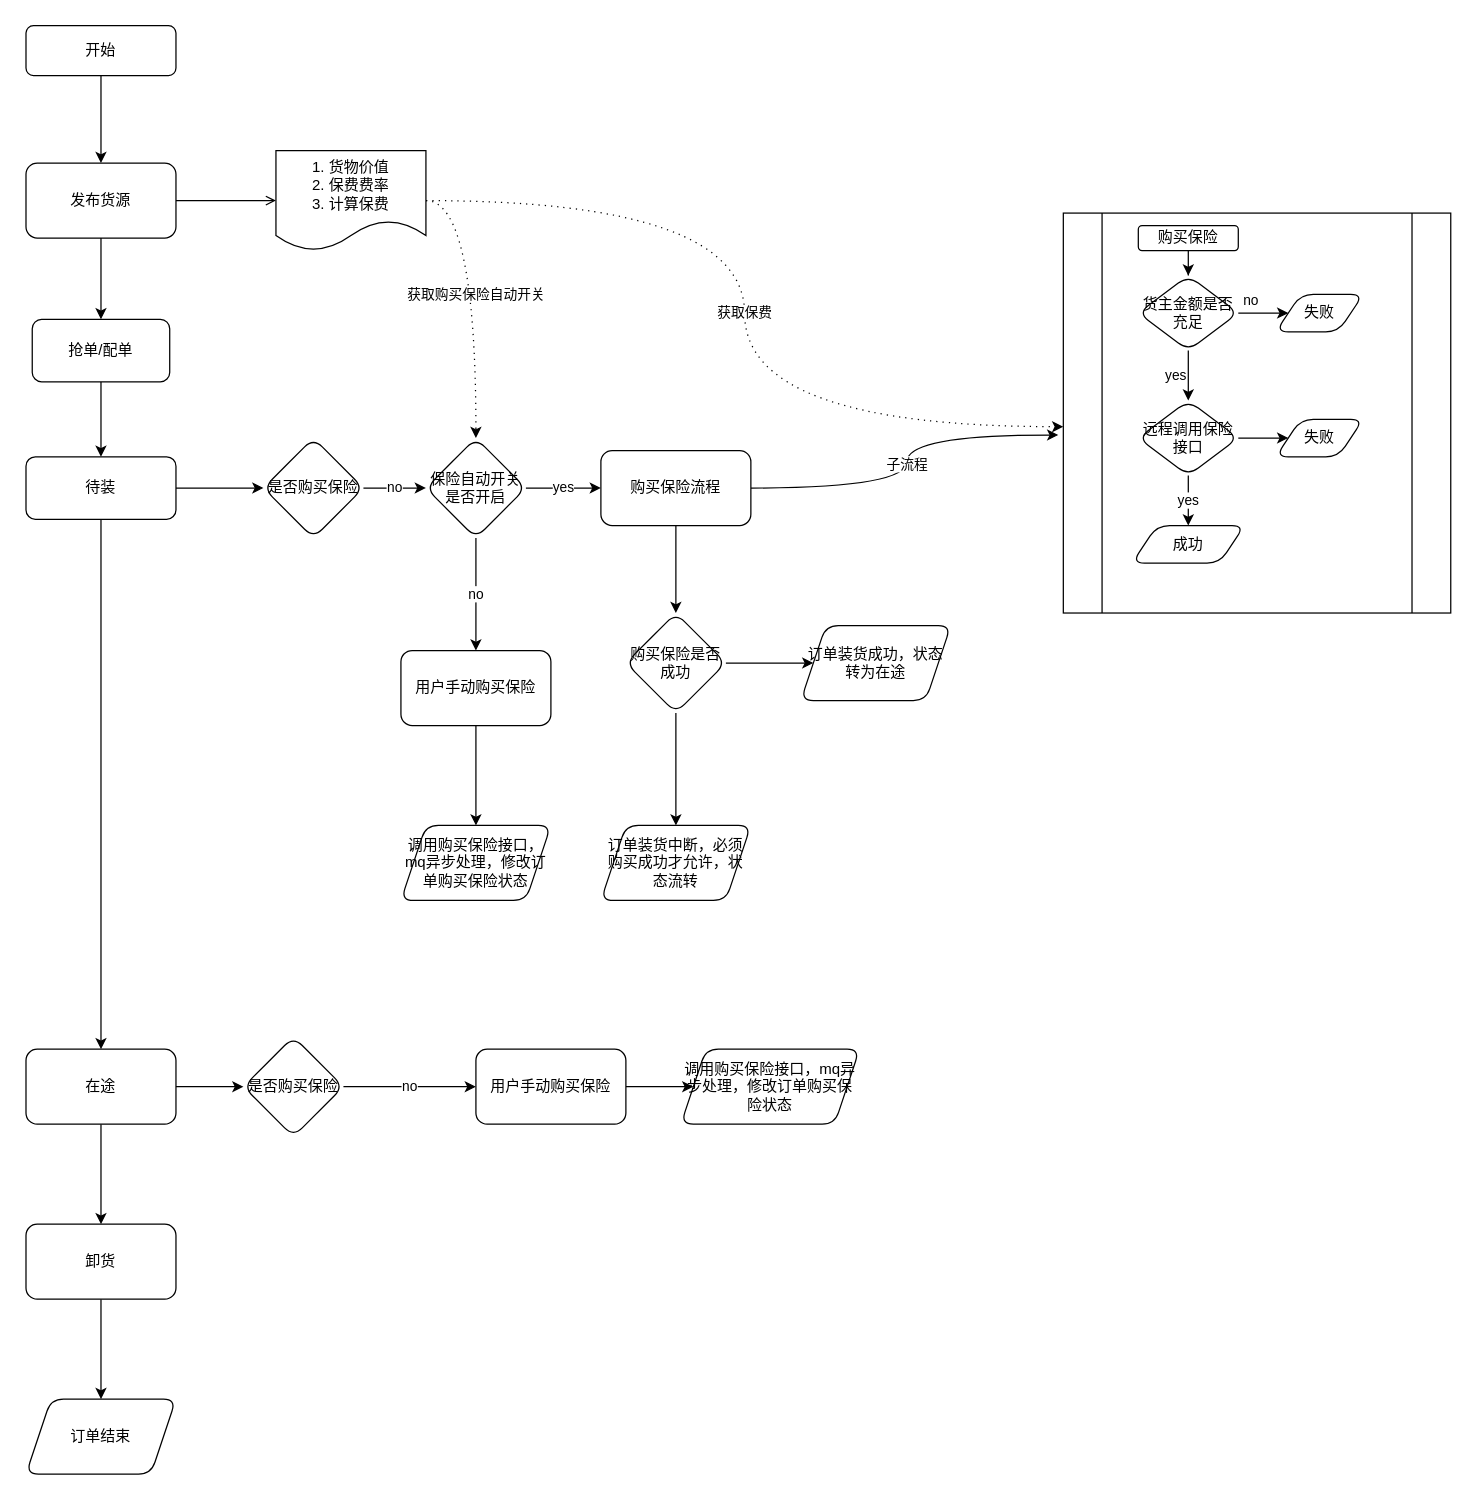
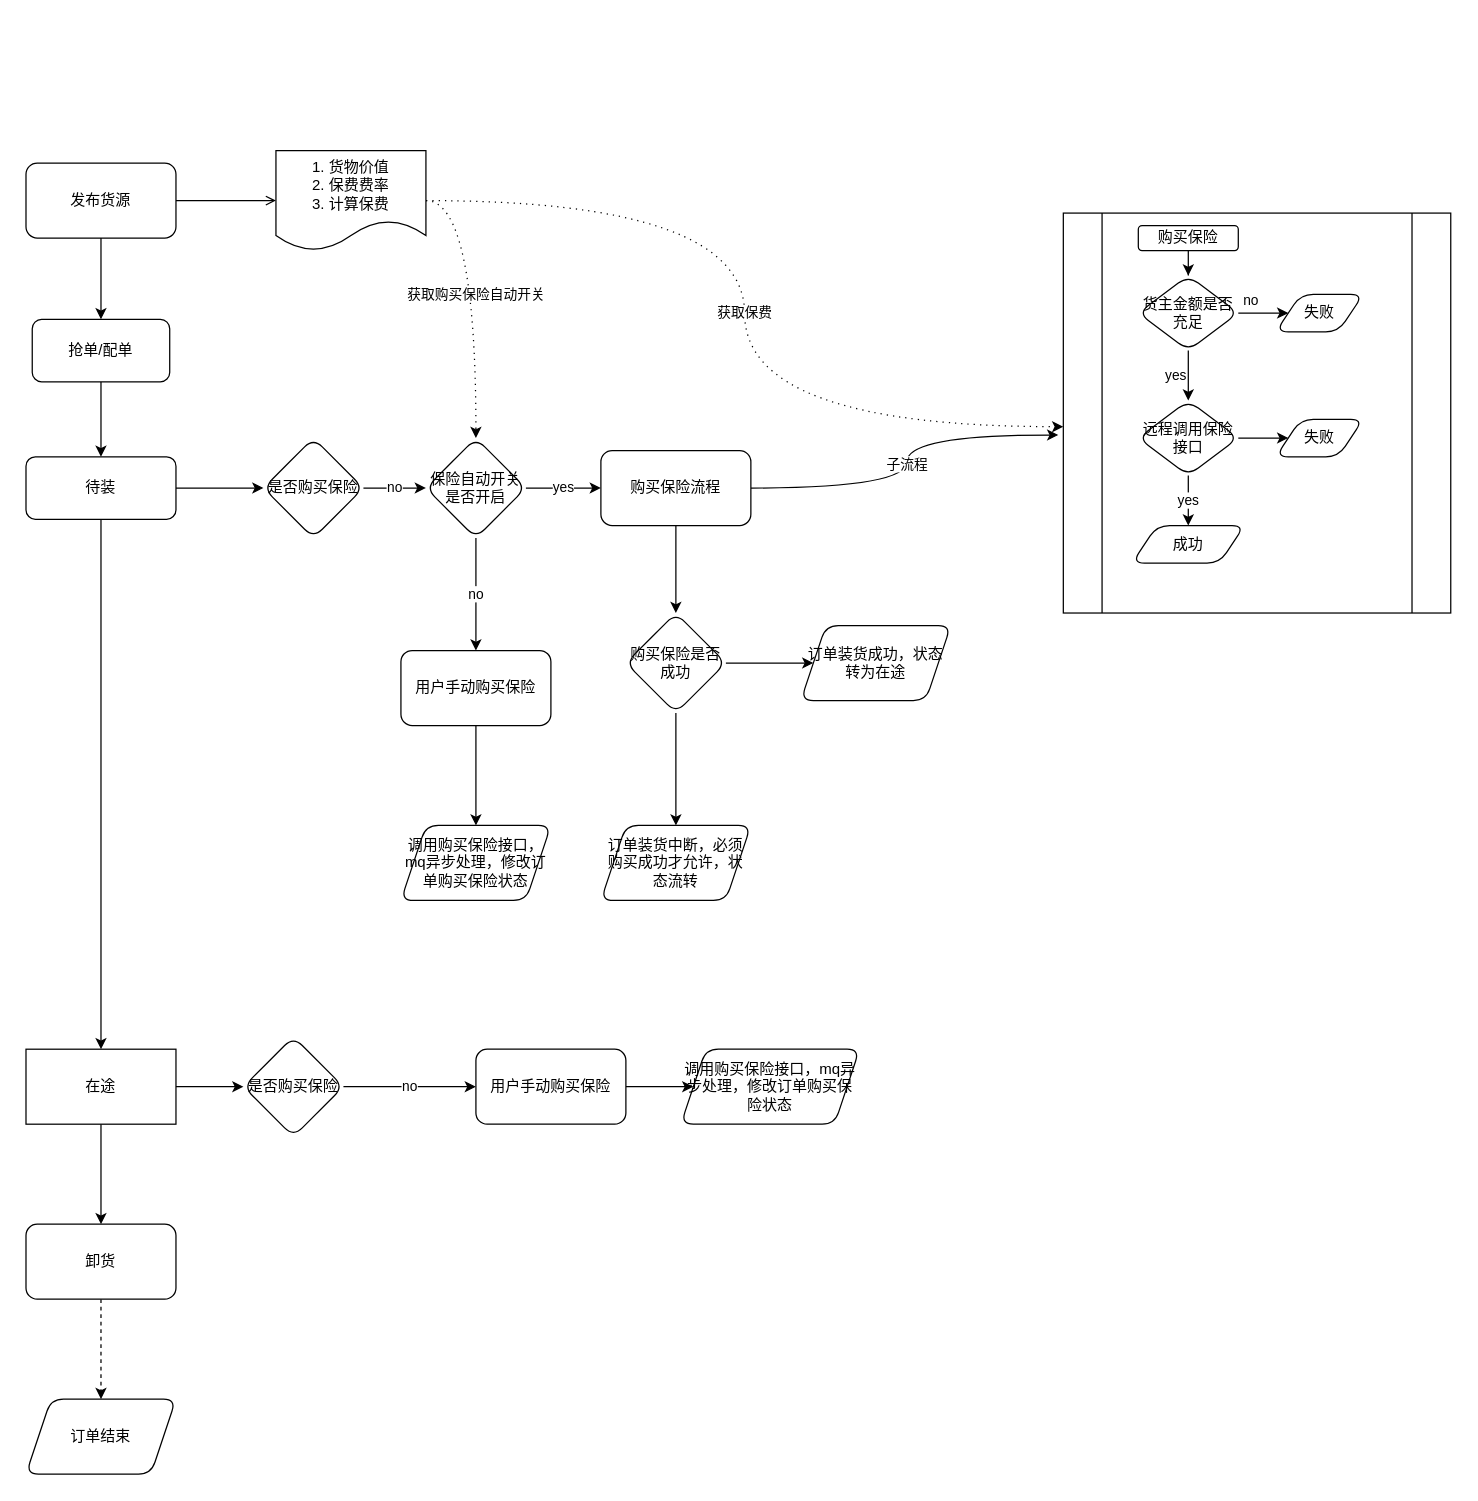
node "开始": removed
edge "开始" -> "发布货源": removed
node "在途": shape rounded rectangle -> rectangle
edge "卸货" -> "订单结束": style solid -> dashed
